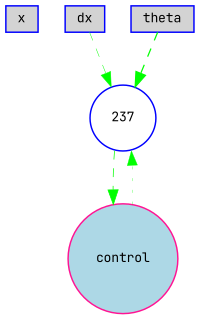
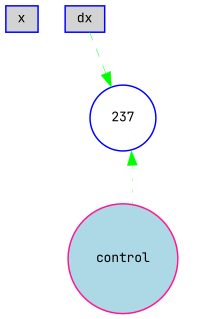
node "theta": removed
edge "237" -> "control": removed
